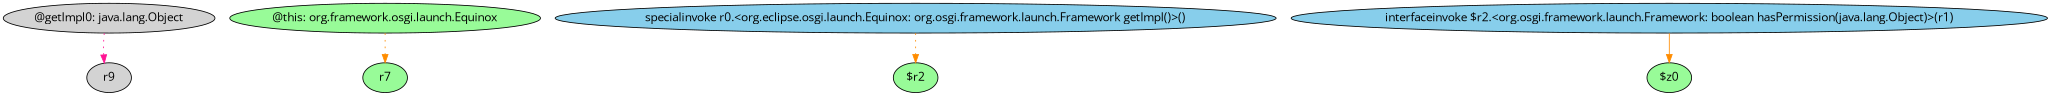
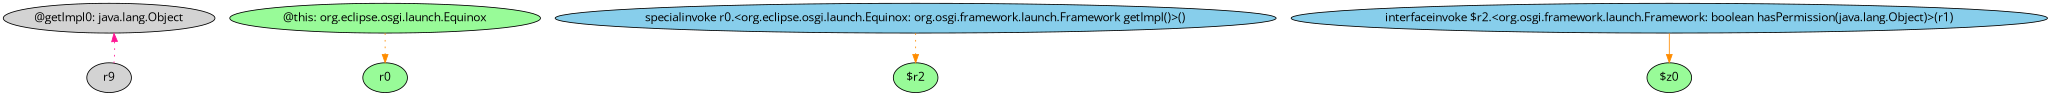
node "@this: org.framework.osgi.launch.Equinox": label "@this: org.framework.osgi.launch.Equinox" -> "@this: org.eclipse.osgi.launch.Equinox"
edge "@getImpl0: java.lang.Object" -> "r9": reversed
node "r7": label "r7" -> "r0"
